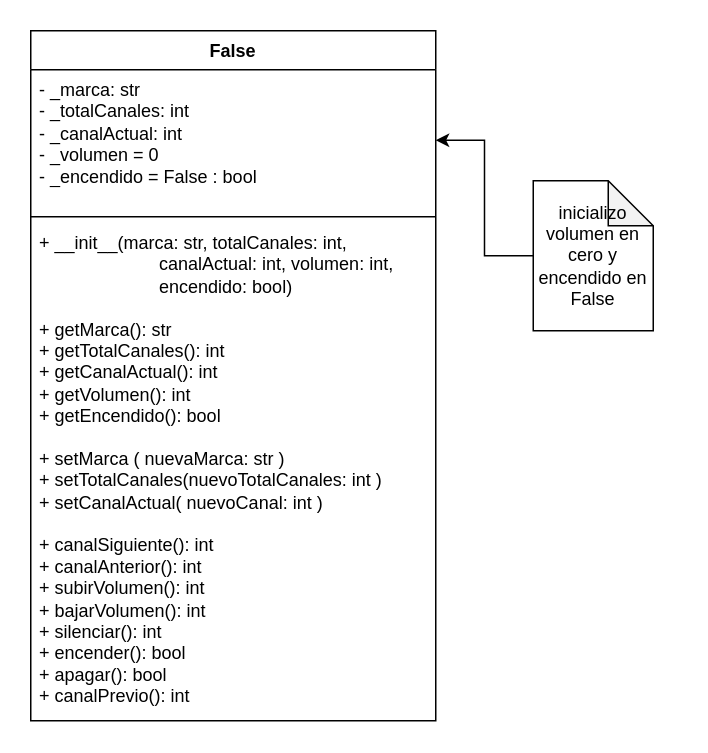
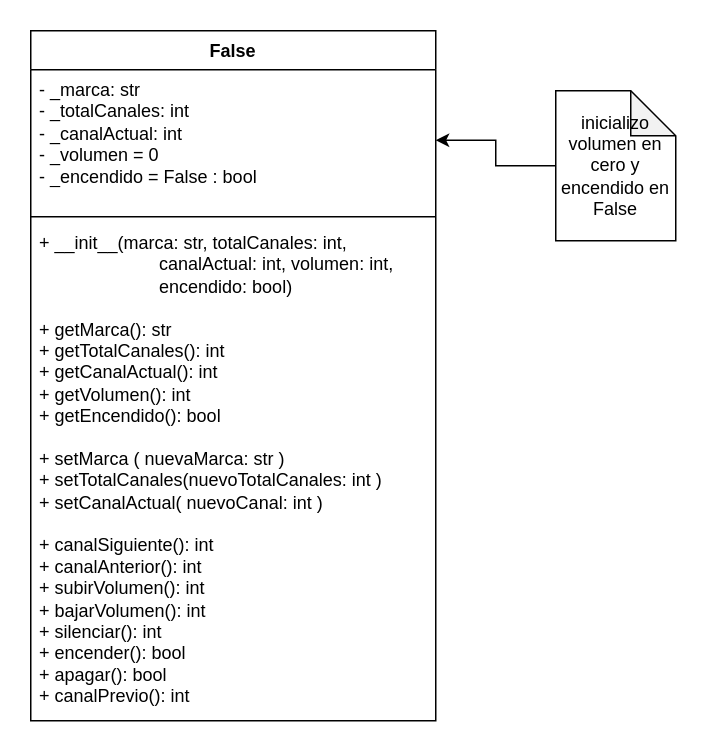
node "inicializo volumen en cero y encendido en False": moved (593, 256) -> (616, 166)
